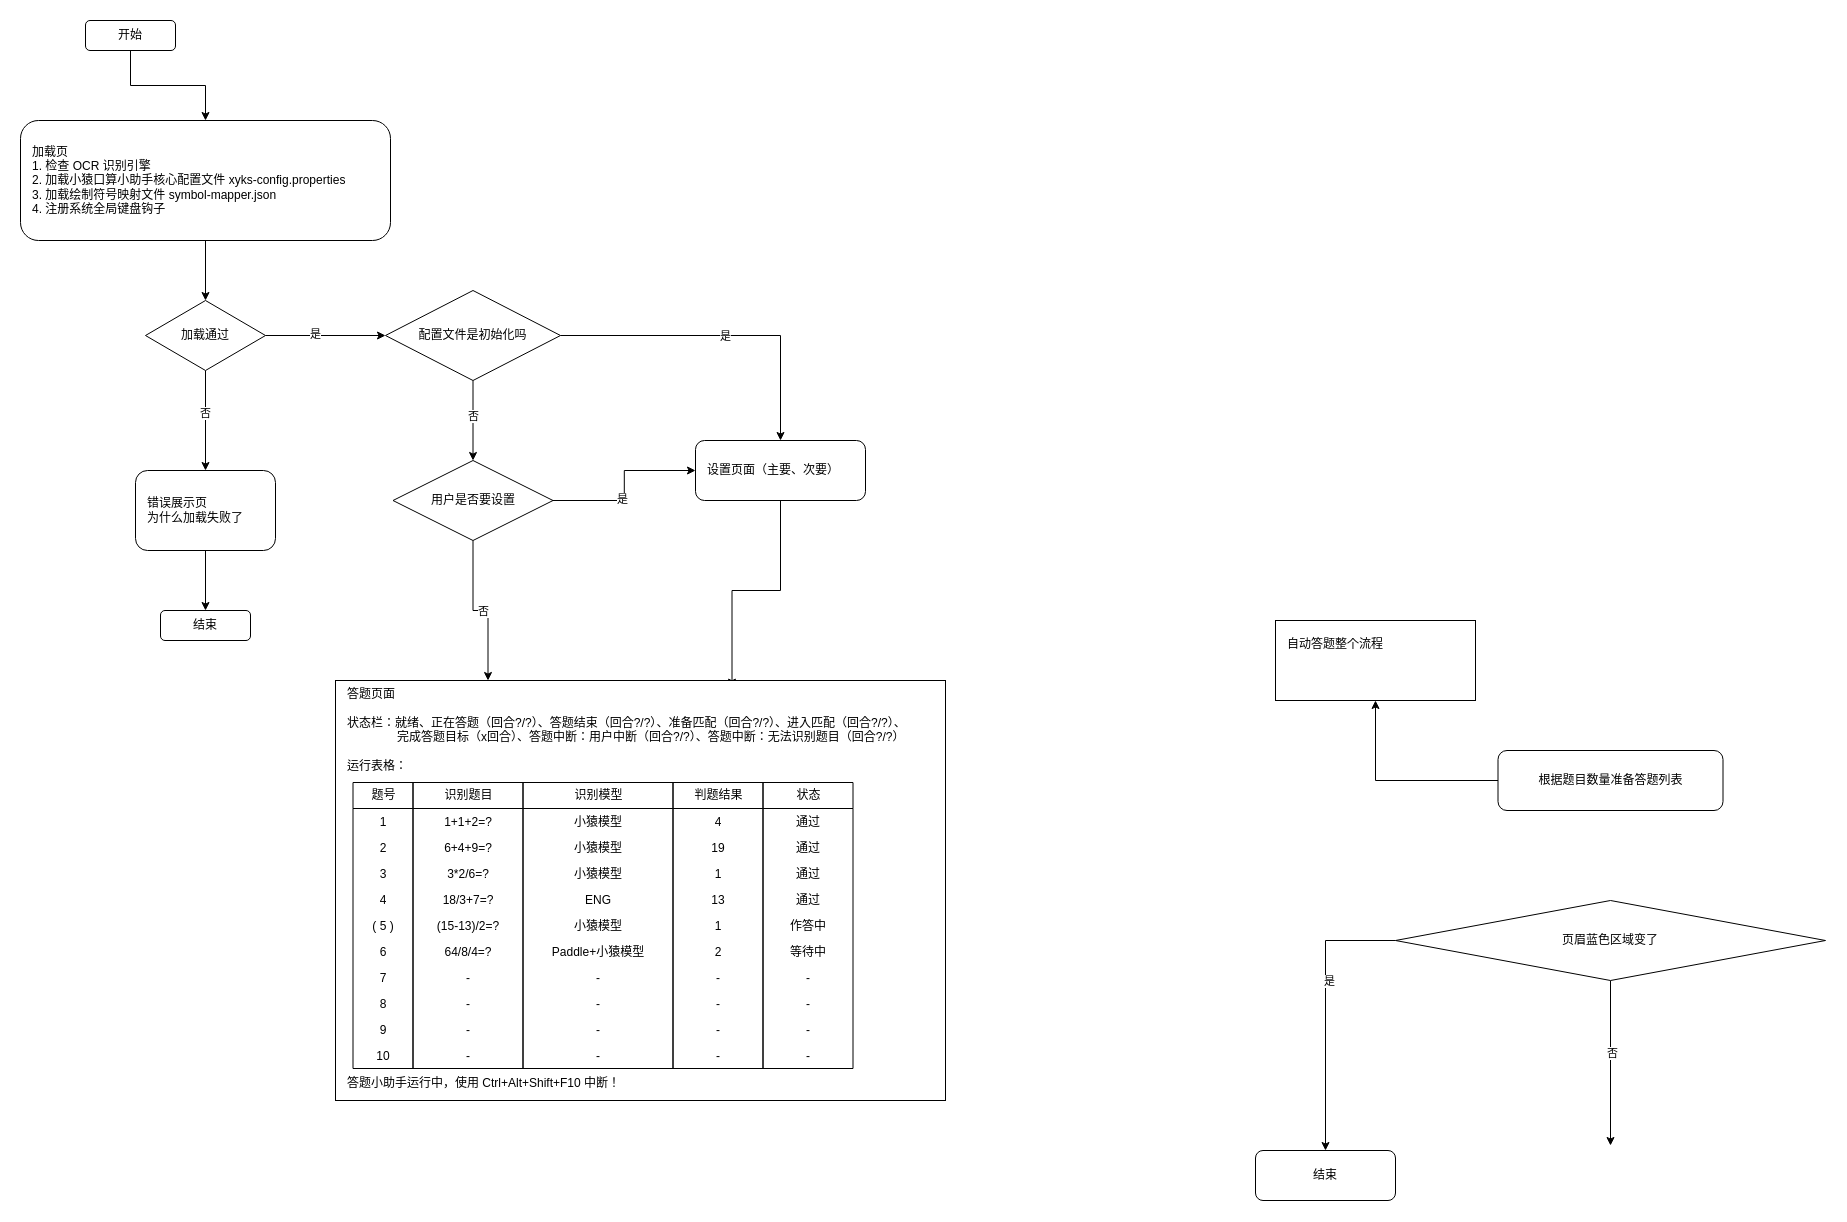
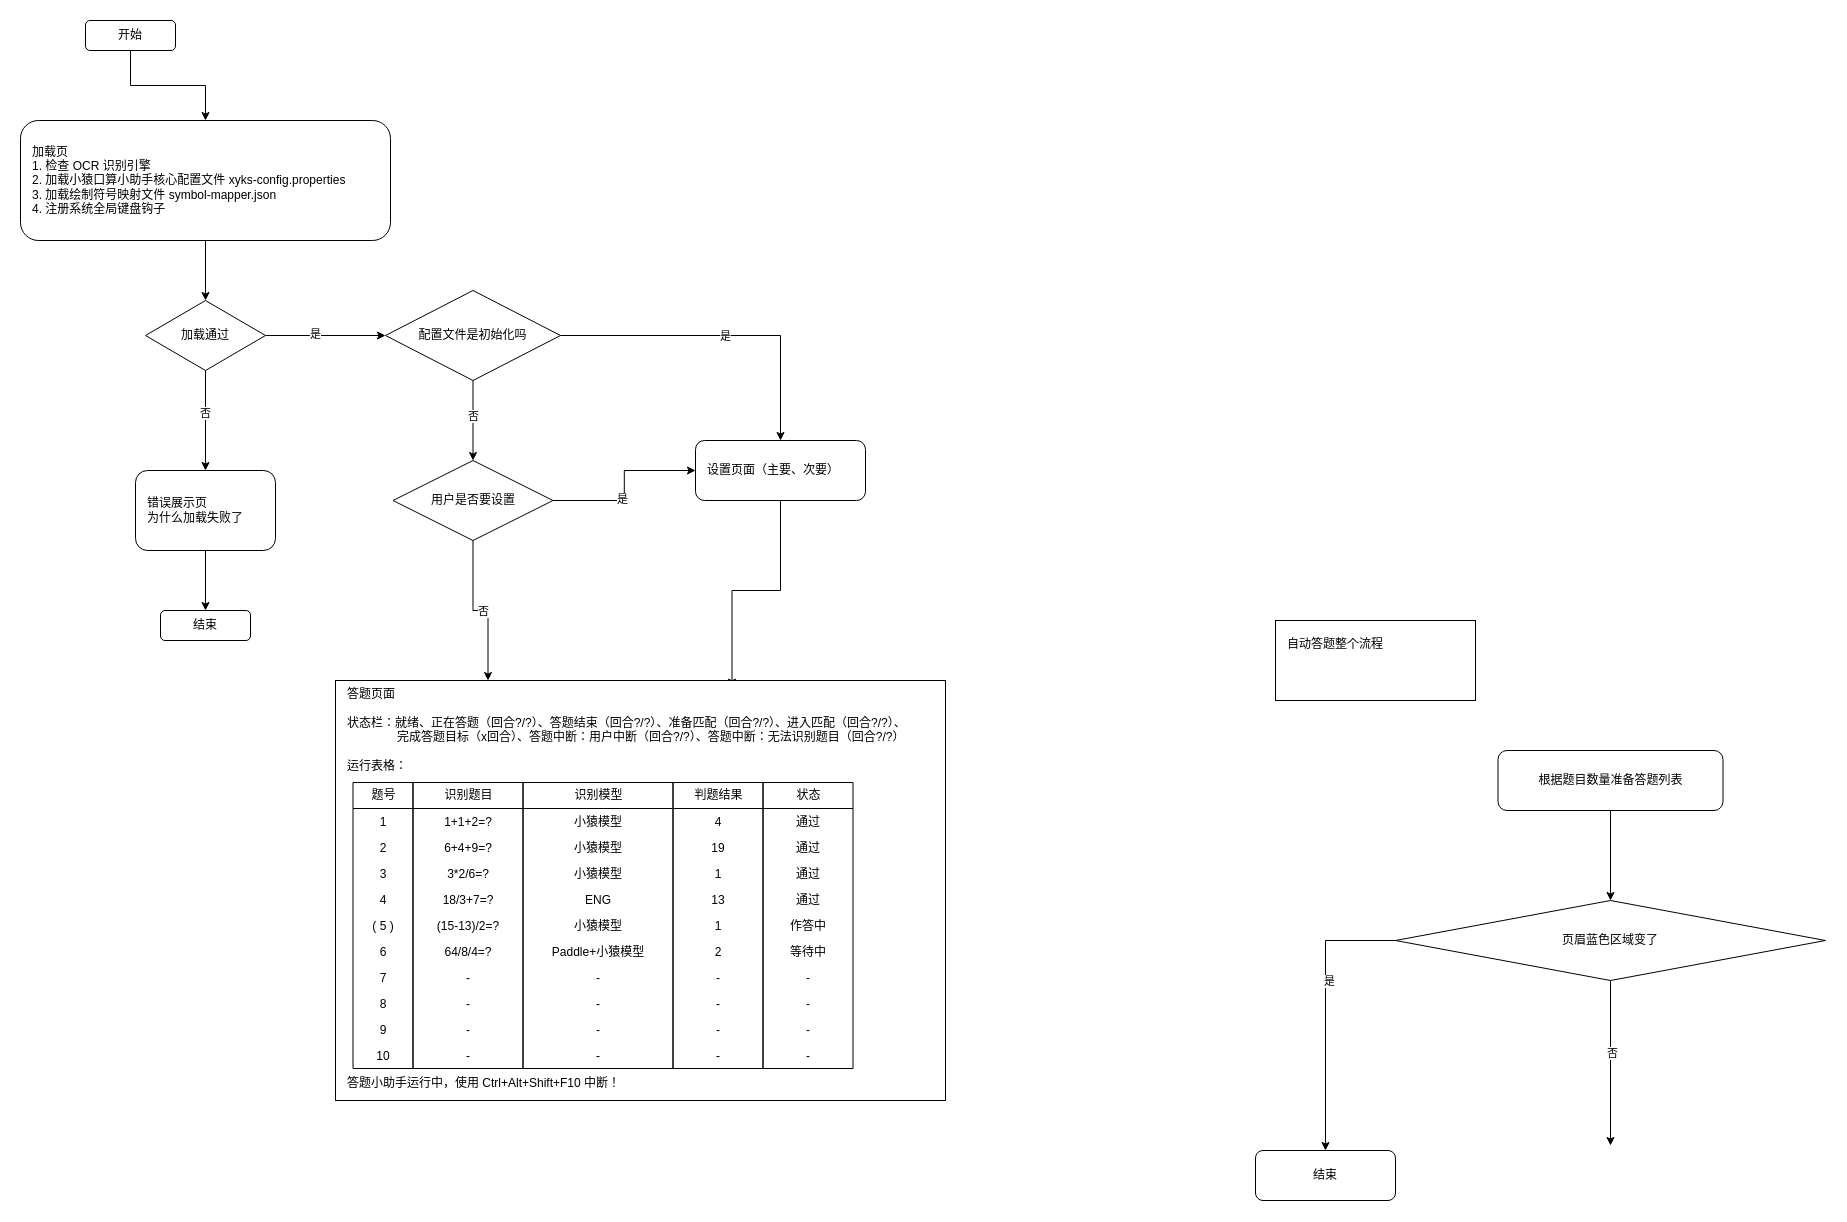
edge "根据题目数量准备答题列表" -> "自动答题整个流程": now "根据题目数量准备答题列表" -> "页眉蓝色区域变了"
